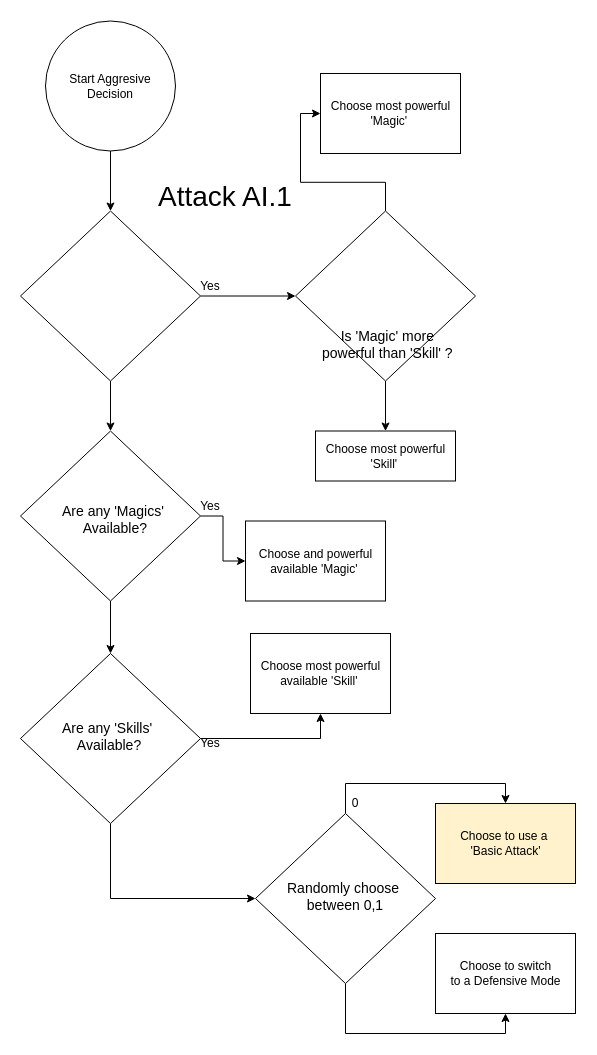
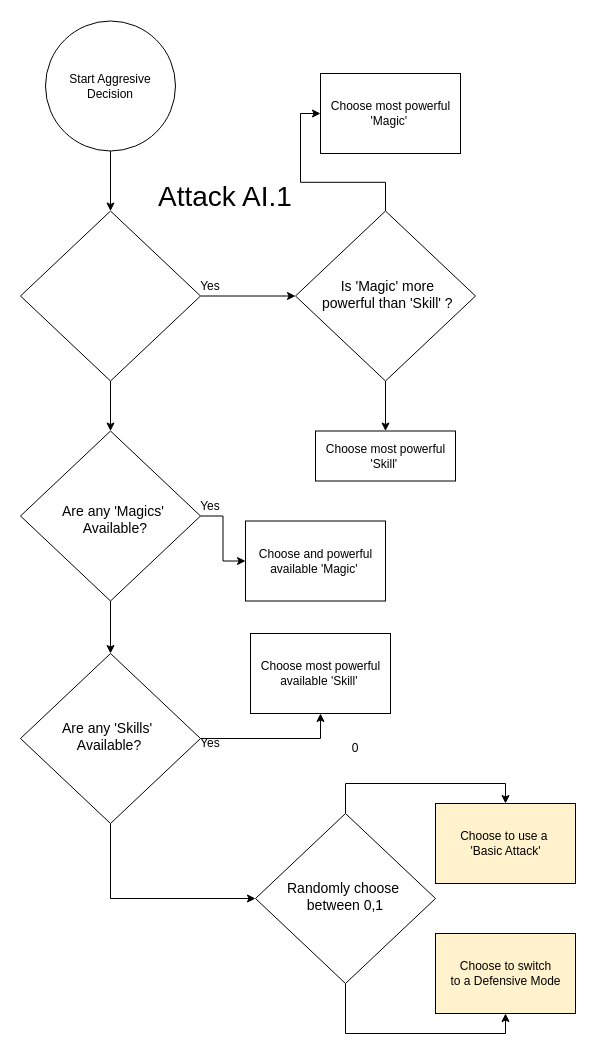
node "Is 'Magic' more powerful than 'Skill' ?": moved (386, 346) -> (386, 296)
node "0": moved (356, 804) -> (356, 749)
node "Choose to switch to a Defensive Mode": fillcolor #ffffff -> #fff2cc
